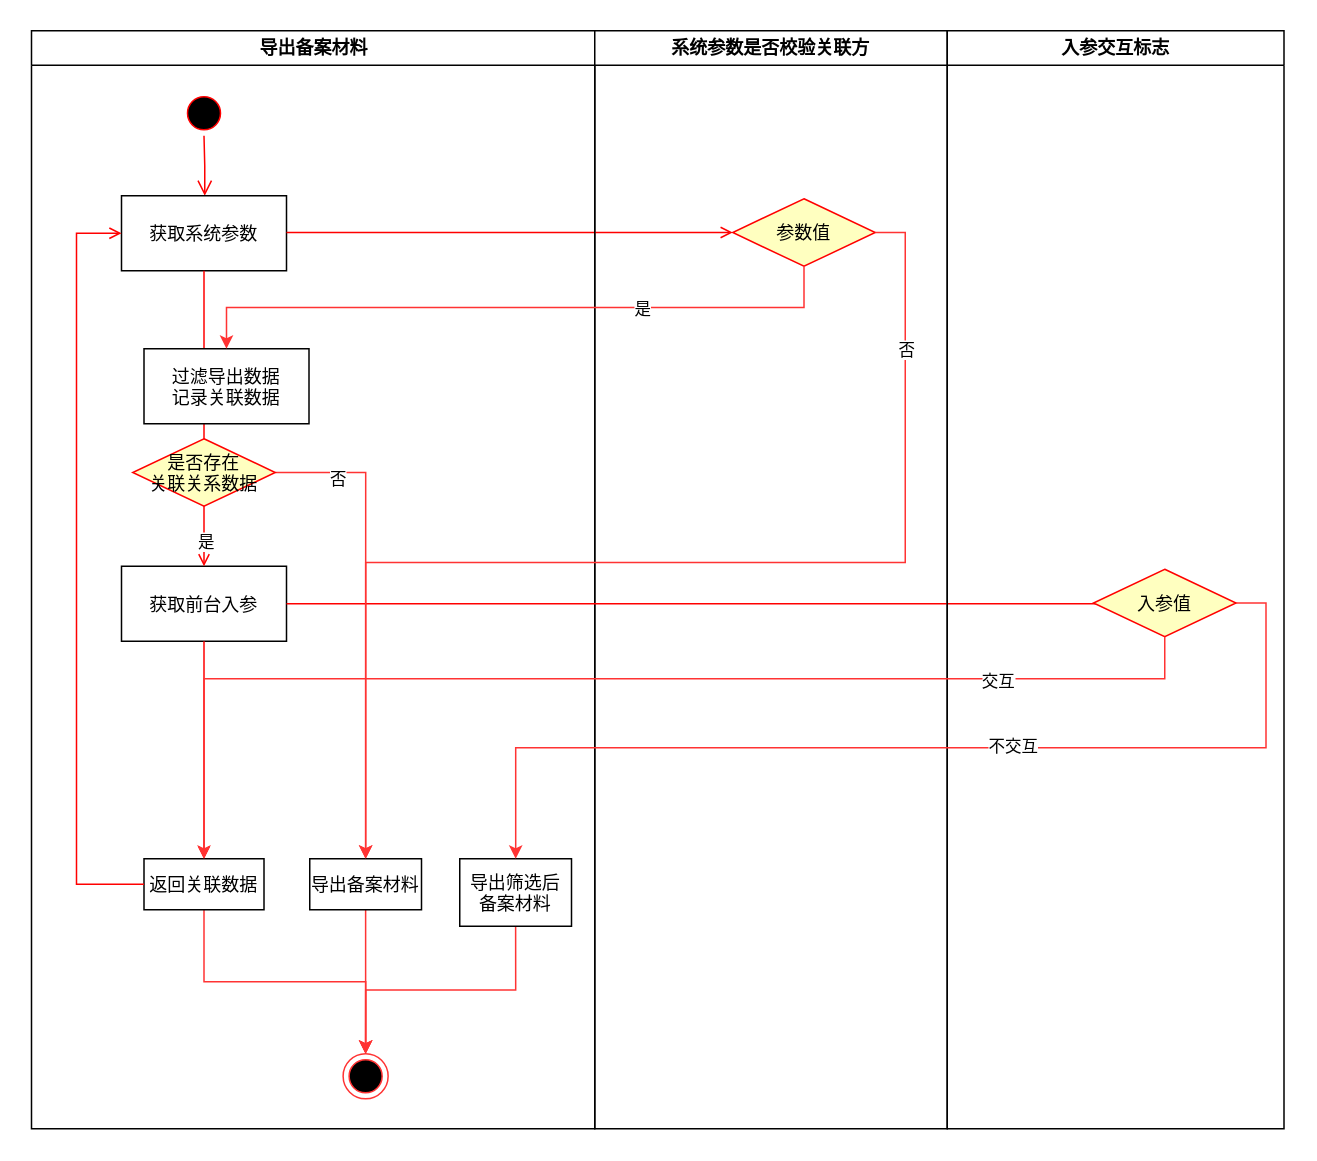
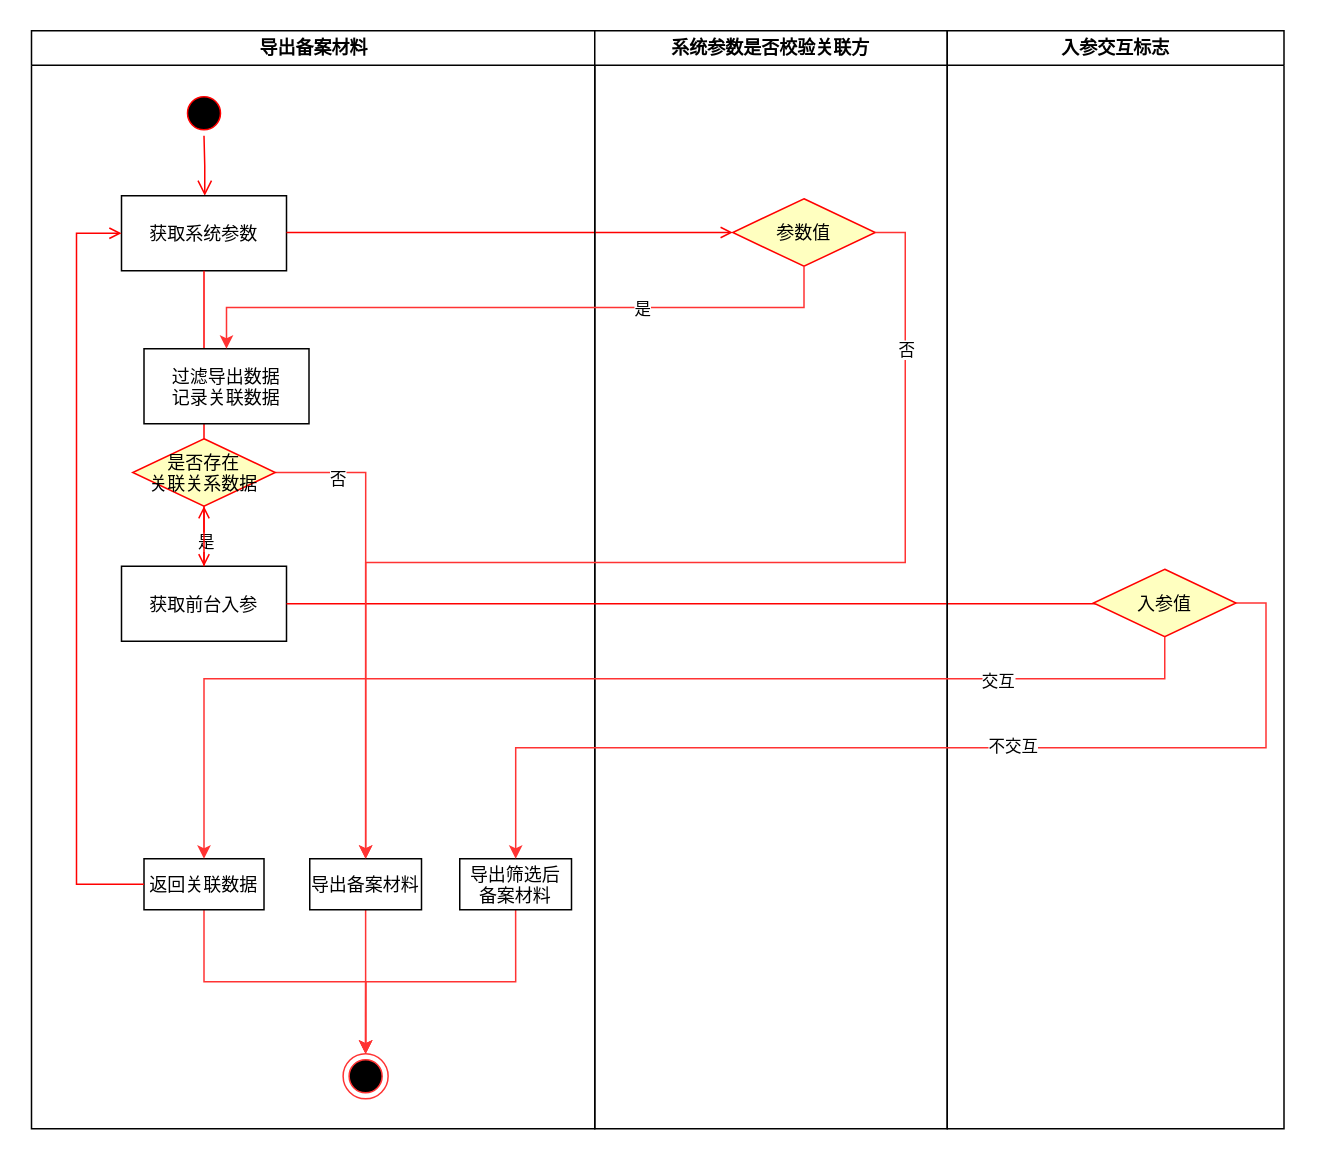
edge "获取前台入参" -> "返回关联数据": now "获取前台入参" -> "是否存在 关联关系数据"
node "导出筛选后 备案材料": size 112x68 -> 112x51
